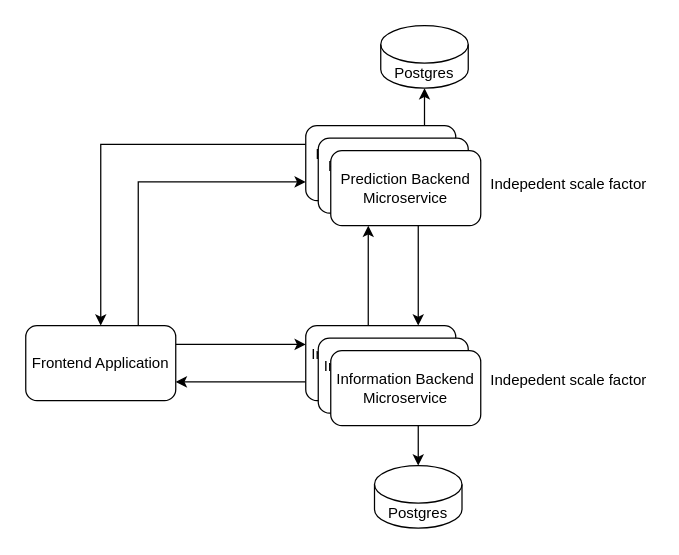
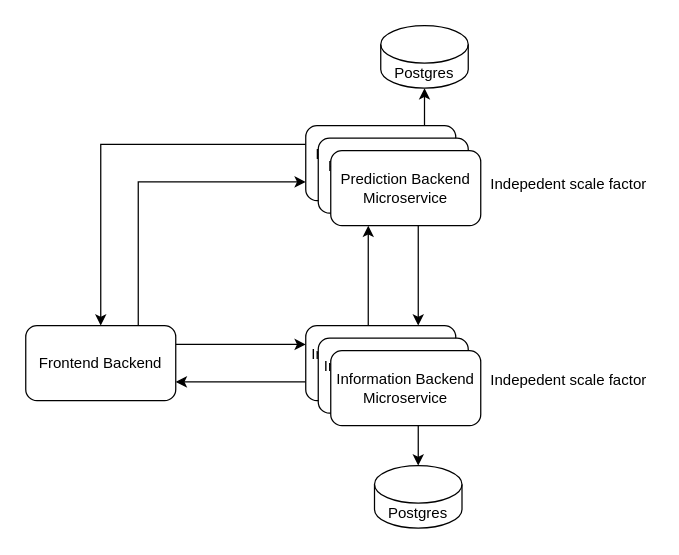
node "Frontend Application": label "Frontend Application" -> "Frontend Backend"
